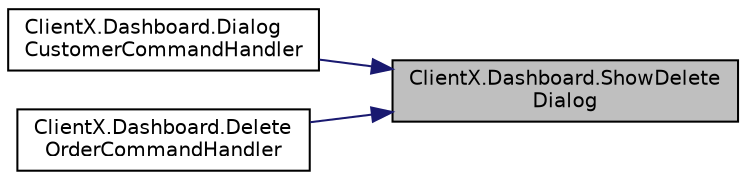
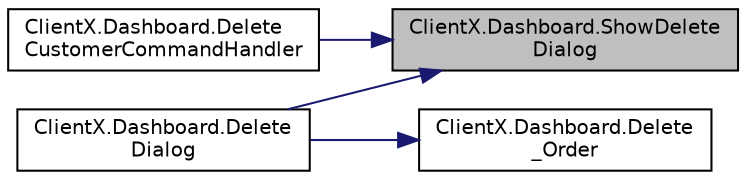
node "ClientX.Dashboard.Dialog CustomerCommandHandler": label "ClientX.Dashboard.Dialog CustomerCommandHandler" -> "ClientX.Dashboard.Delete CustomerCommandHandler"
node "ClientX.Dashboard.Delete OrderCommandHandler": label "ClientX.Dashboard.Delete OrderCommandHandler" -> "ClientX.Dashboard.Delete Dialog"
node "ClientX.Dashboard.Delete _Order": added
